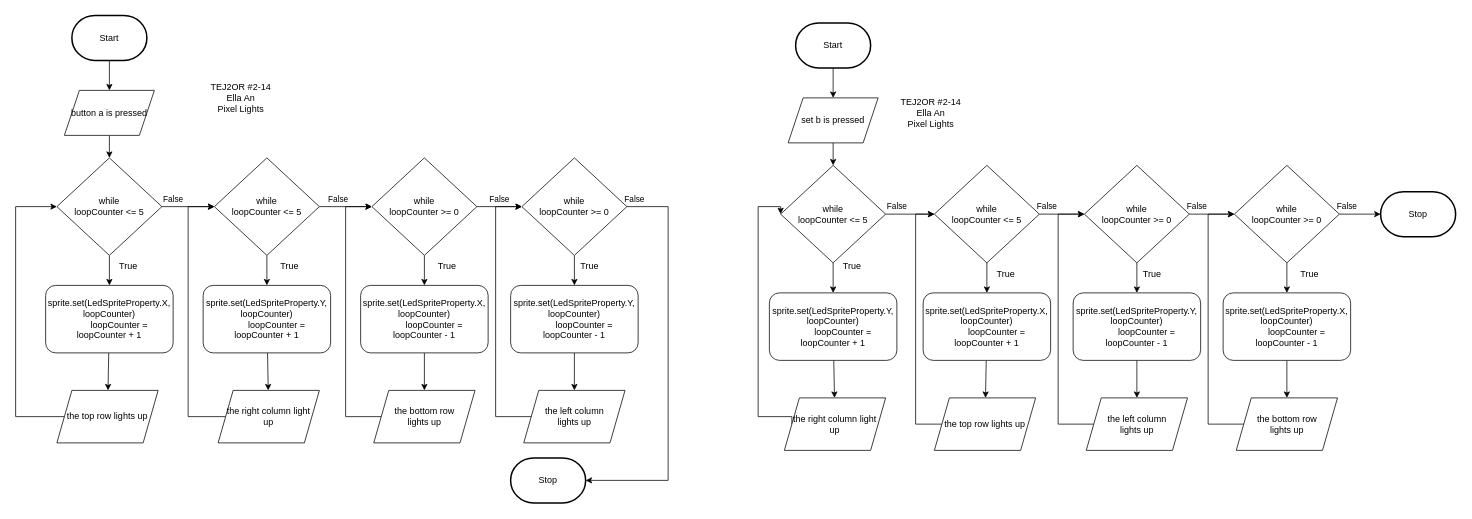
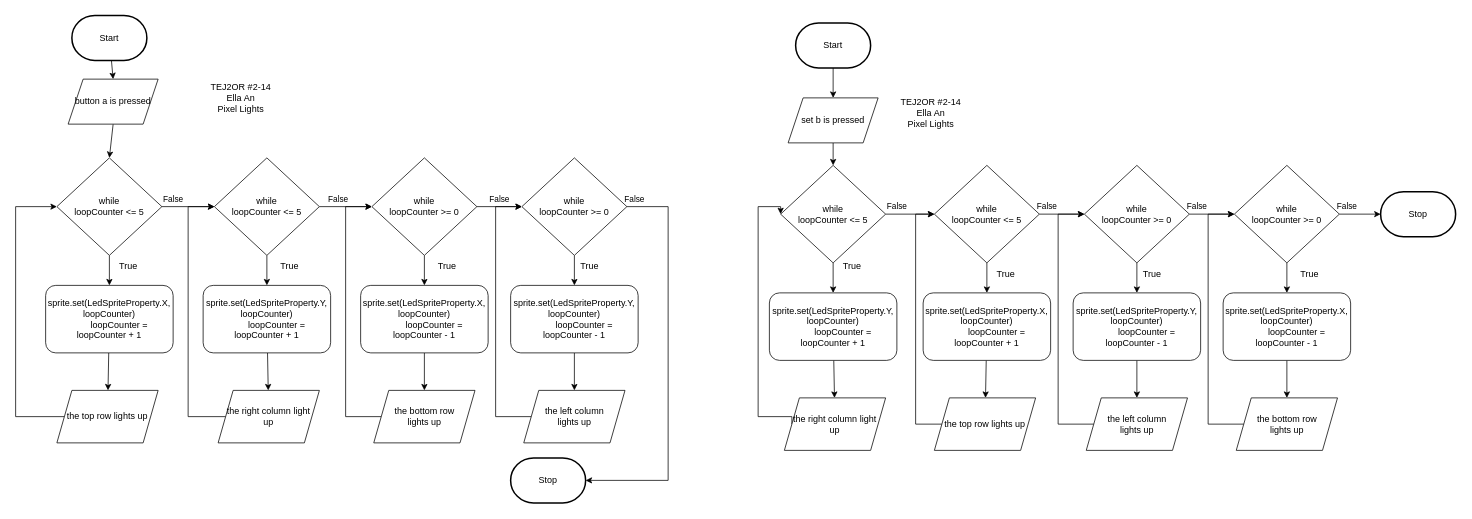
node "button a is pressed": moved (109, 113) -> (113, 102)
